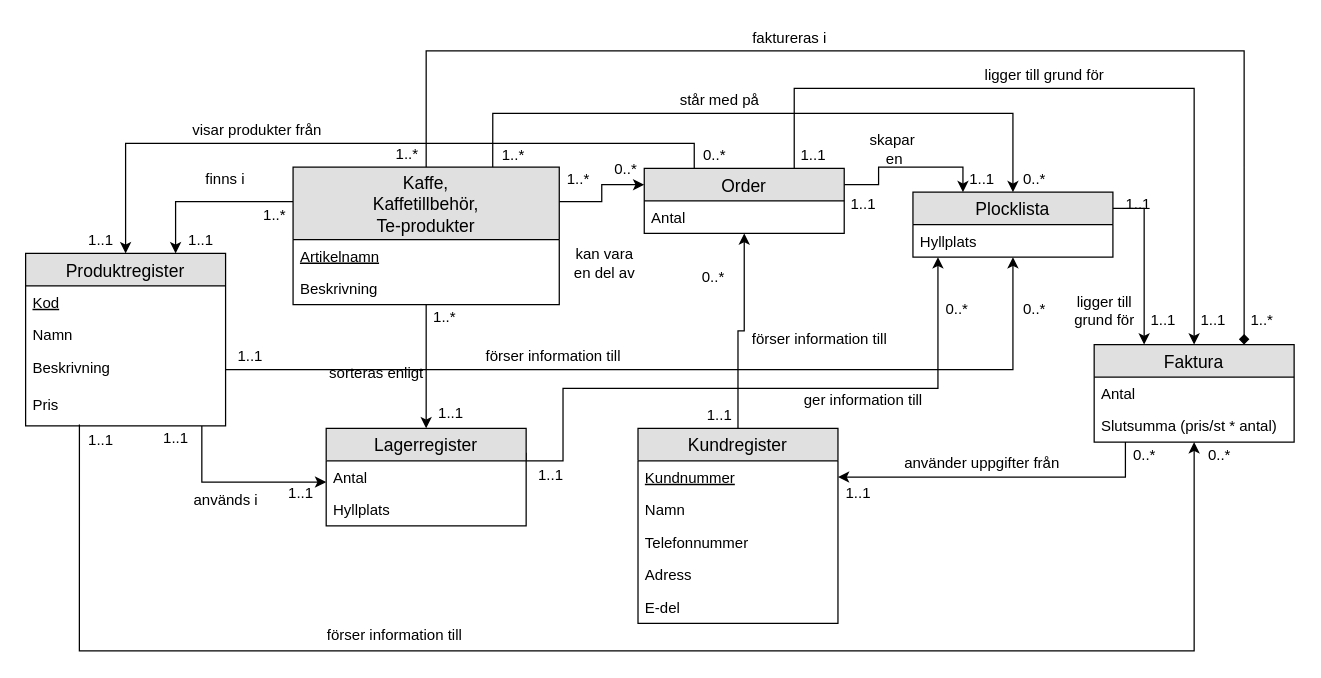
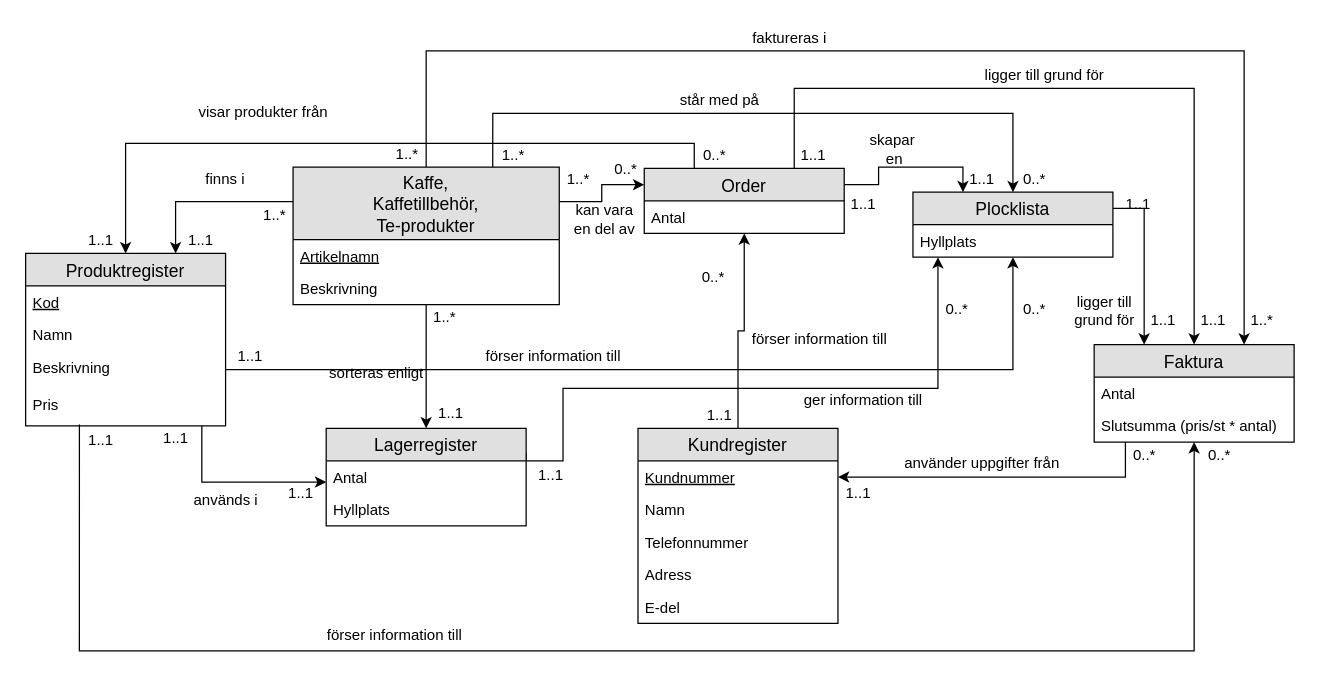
node "visar produkter från": moved (257, 131) -> (263, 112)
node "kan vara en del av": moved (604, 263) -> (604, 219)
edge "Kaffe, Kaffetillbehör, Te-produkter" -> "Faktura": arrowhead diamond -> classic
